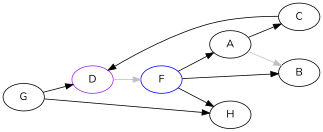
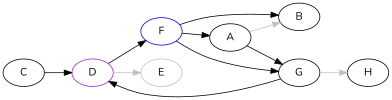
edge "A" -> "C": now "A" -> "G"
node "E": added
edge "D" -> "F": color gray -> black
edge "F" -> "H": now "F" -> "G"
edge "G" -> "H": color black -> gray
